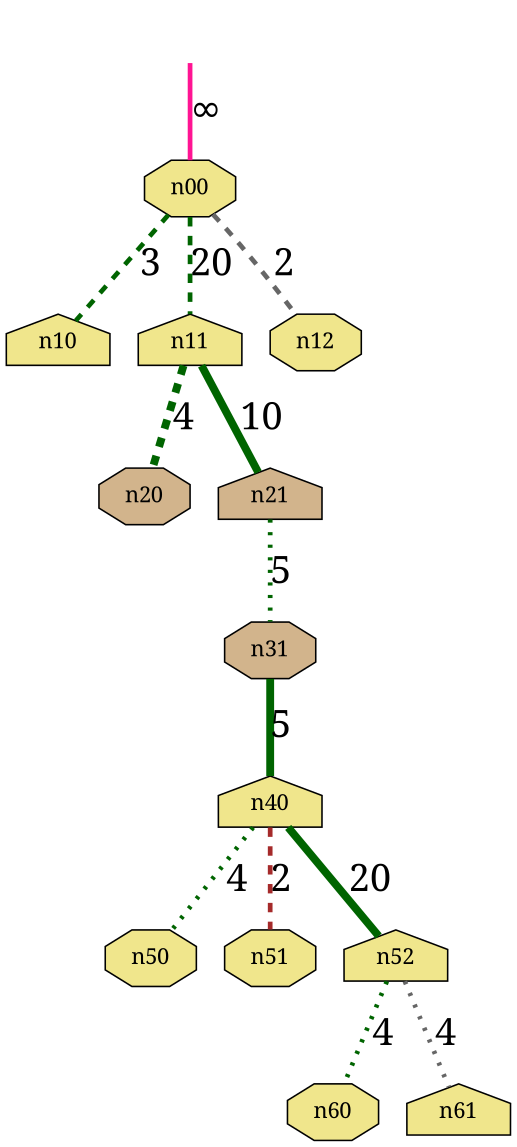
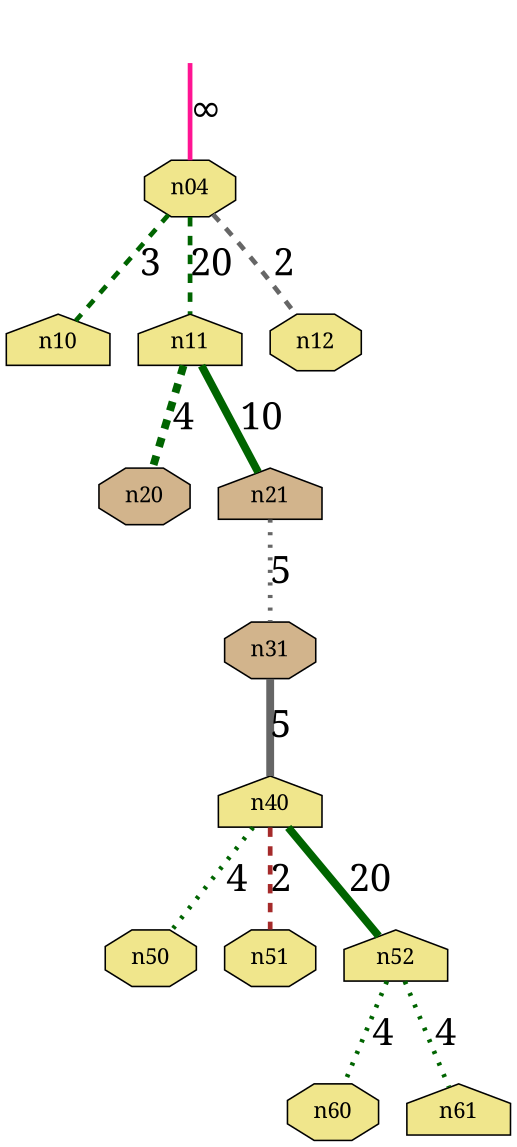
node "n00": label "n00" -> "n04"
edge "n21" -- "n31": color darkgreen -> gray40
edge "n31" -- "n40": color darkgreen -> gray40
edge "n52" -- "n61": color gray40 -> darkgreen
